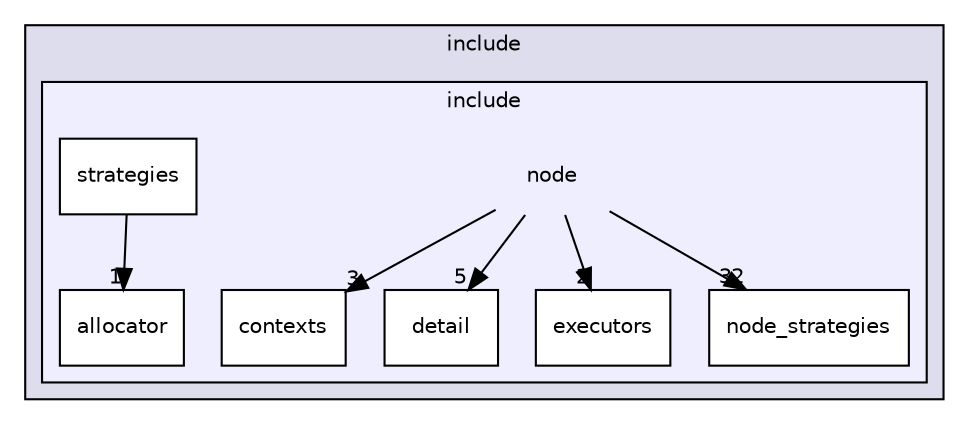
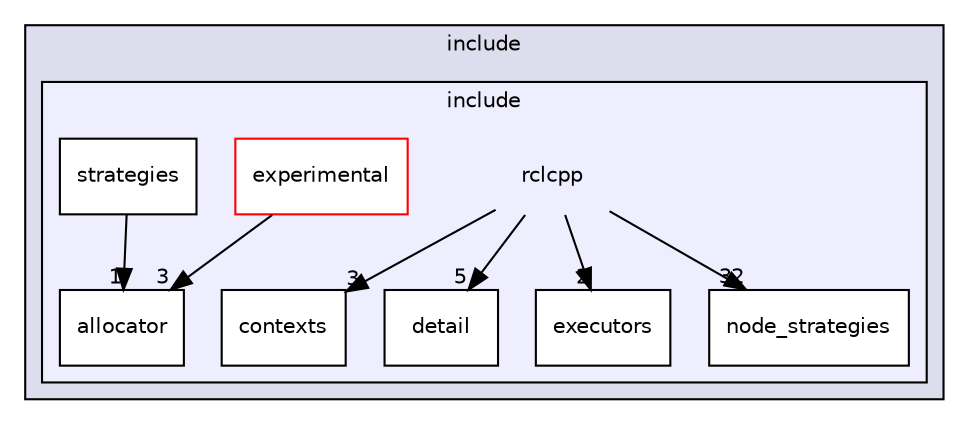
node "experimental": added
node "node": label "node" -> "rclcpp"
